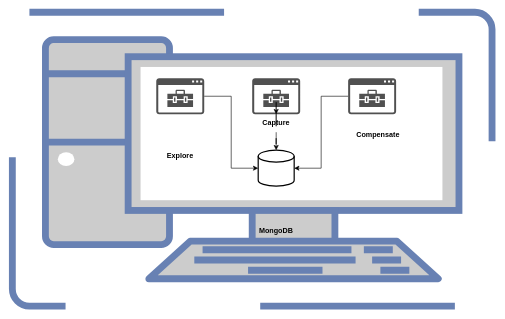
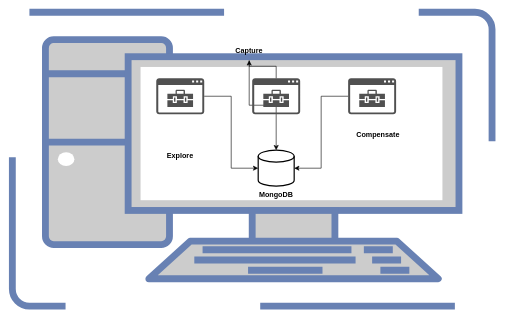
node "Capture": moved (276, 123) -> (249, 51)
node "MongoDB": moved (276, 231) -> (276, 195)
